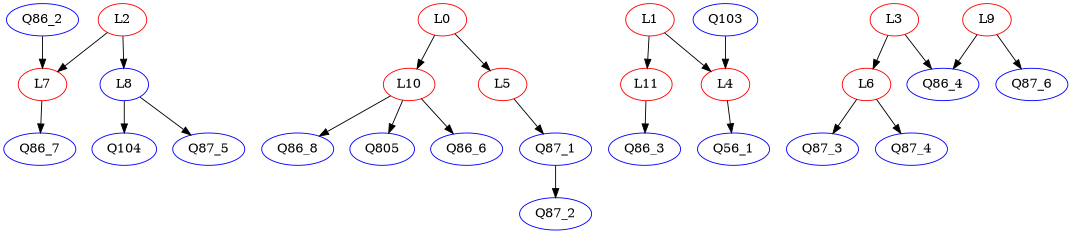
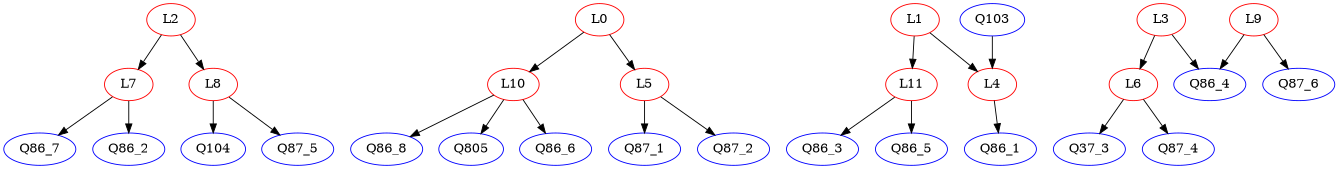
edge "Q86_2" -> "L7": reversed
node "L8": color blue -> red
node "Q56_1": label "Q56_1" -> "Q86_1"
node "Q87_3": label "Q87_3" -> "Q37_3"
node "Q86_5": added
edge "Q87_1" -> "Q87_2": now "L5" -> "Q87_2"
